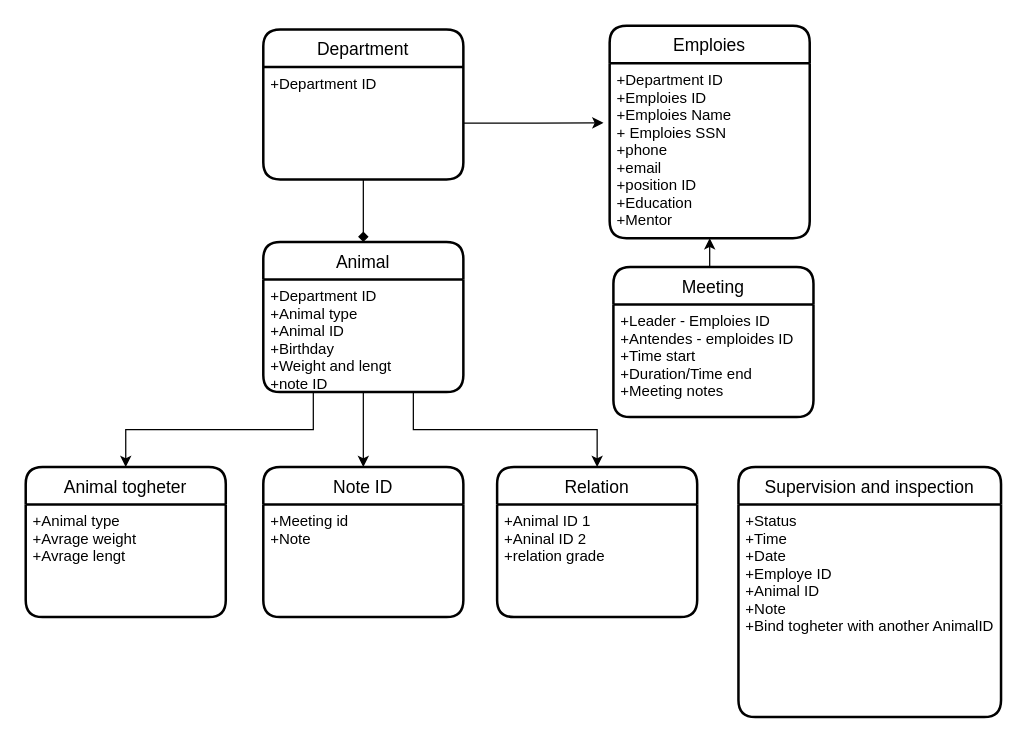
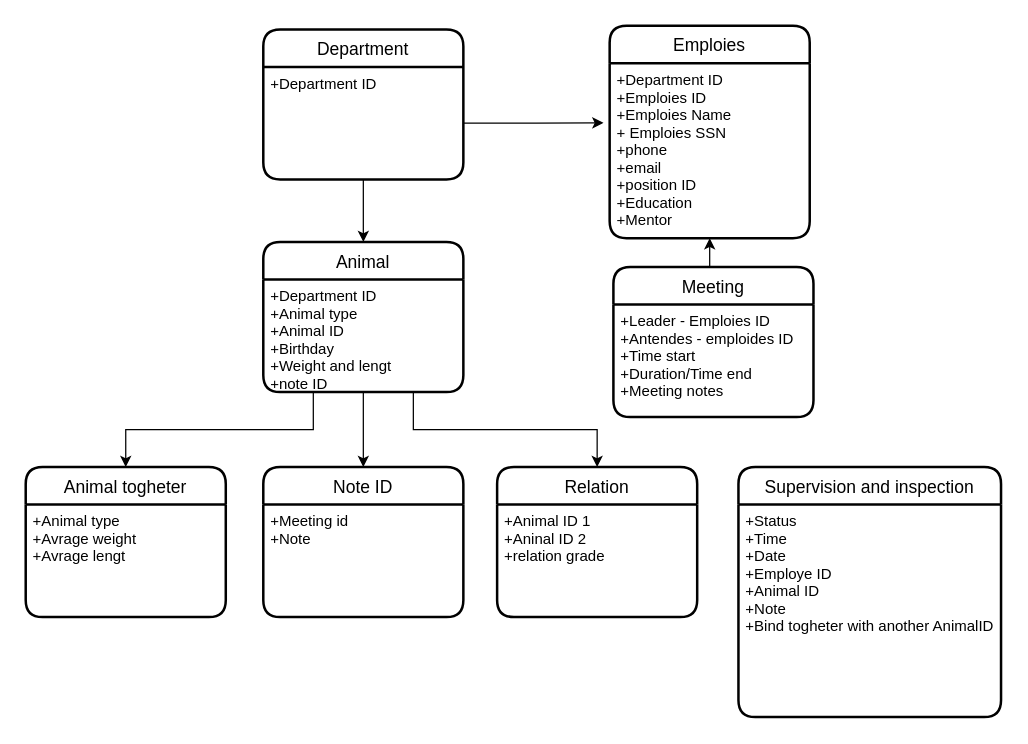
edge "+Department ID" -> "Animal": arrowhead diamond -> classic
